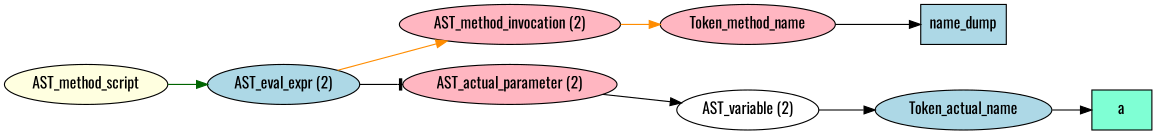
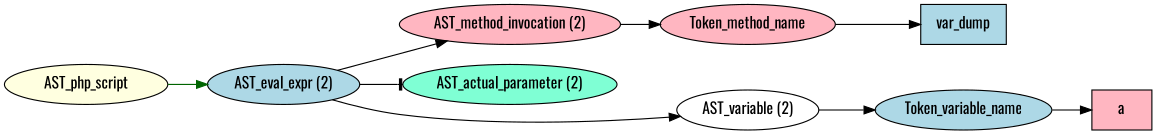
edge "AST_method_invocation (2)" -> "Token_method_name": color darkorange -> black
node "name_dump": label "name_dump" -> "var_dump"
edge "AST_eval_expr (2)" -> "AST_method_invocation (2)": color darkorange -> black
node "AST_method_script": label "AST_method_script" -> "AST_php_script"
node "AST_actual_parameter (2)": fillcolor lightpink -> aquamarine
edge "AST_actual_parameter (2)" -> "AST_variable (2)": now "AST_eval_expr (2)" -> "AST_variable (2)"
node "Token_actual_name": label "Token_actual_name" -> "Token_variable_name"
node "a": fillcolor aquamarine -> lightpink
